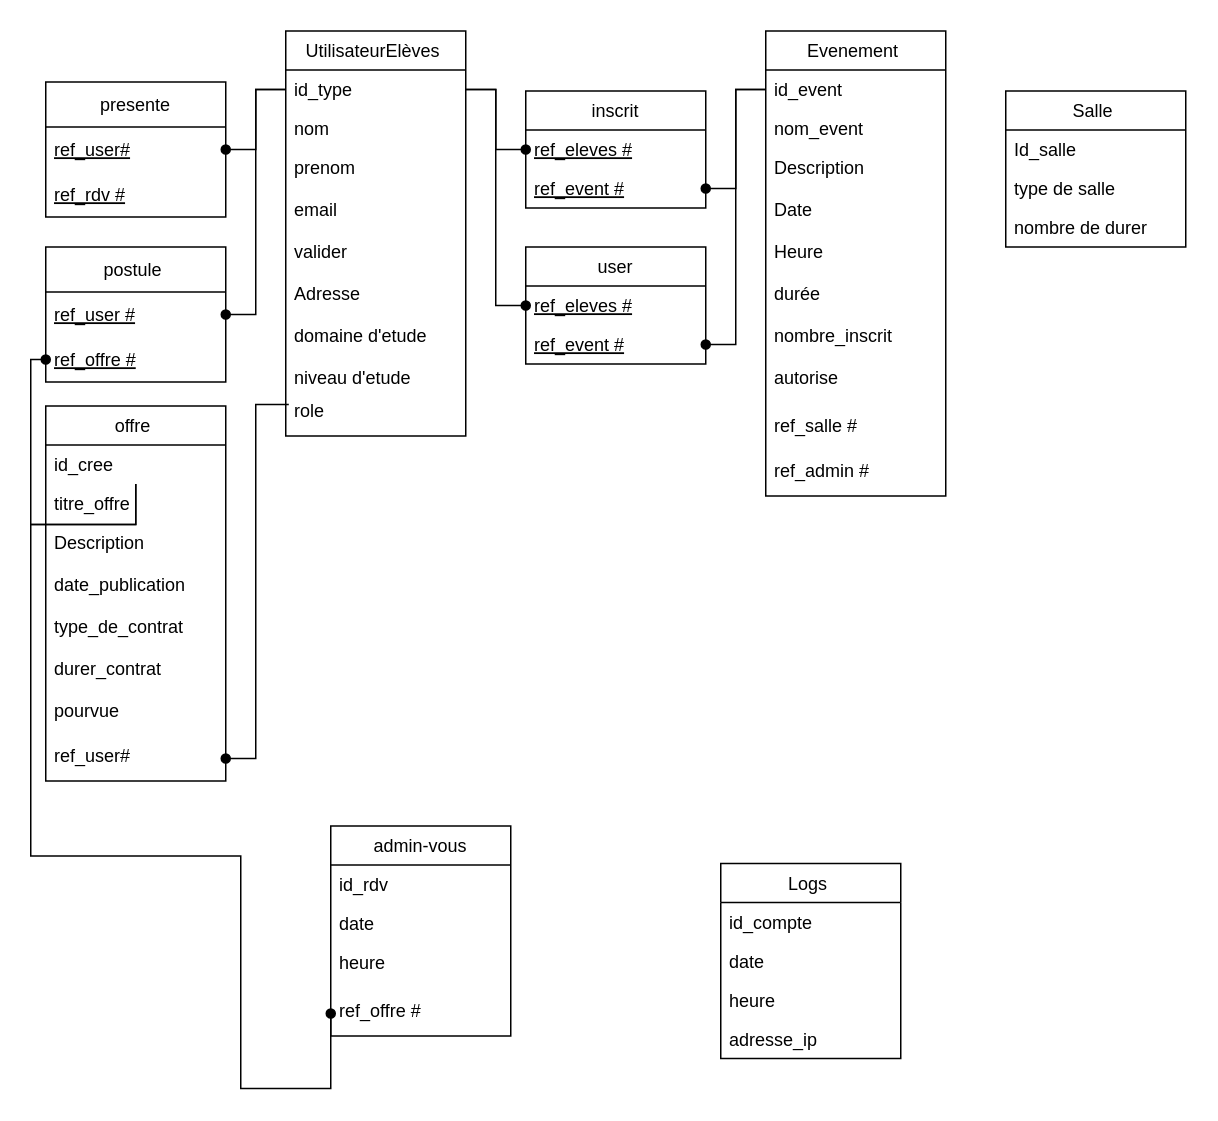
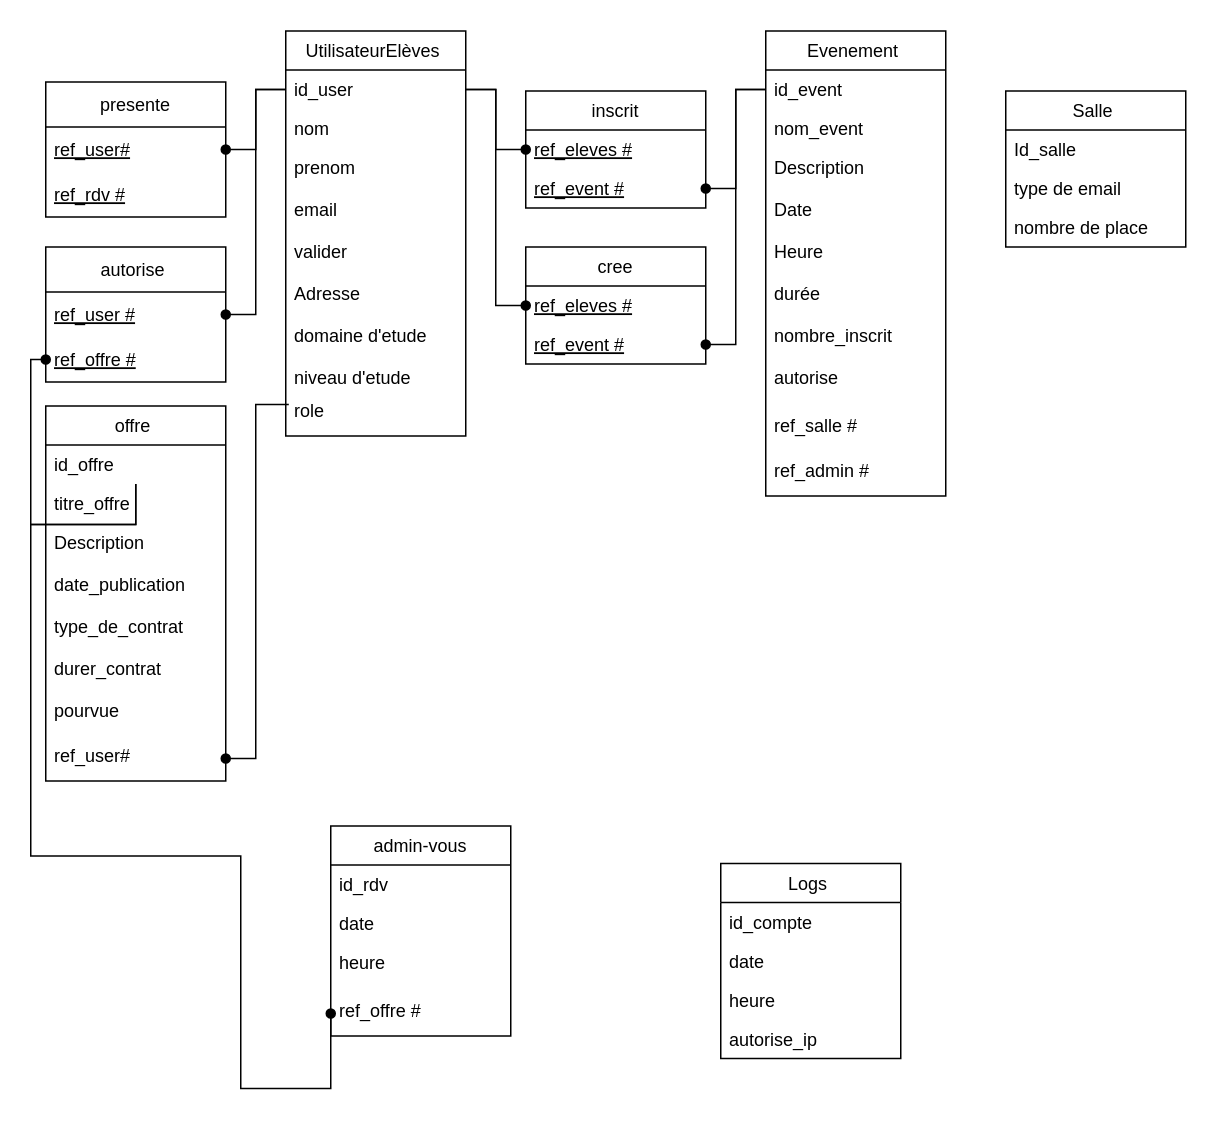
node "id_type": label "id_type" -> "id_user"
node "type de salle": label "type de salle" -> "type de email"
node "nombre de durer": label "nombre de durer" -> "nombre de place"
node "user": label "user" -> "cree"
node "postule": label "postule" -> "autorise"
node "id_cree": label "id_cree" -> "id_offre"
node "adresse_ip": label "adresse_ip" -> "autorise_ip"
